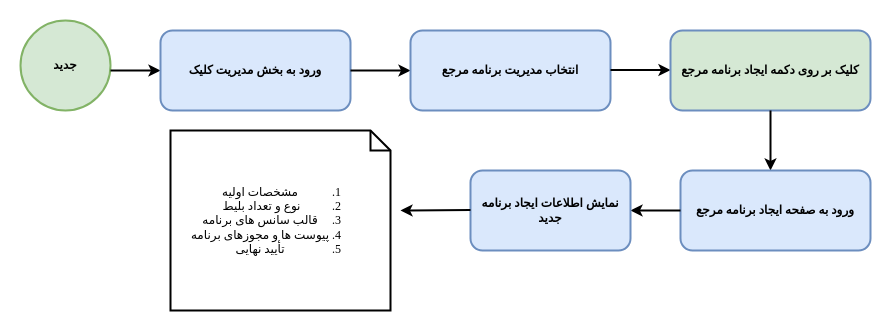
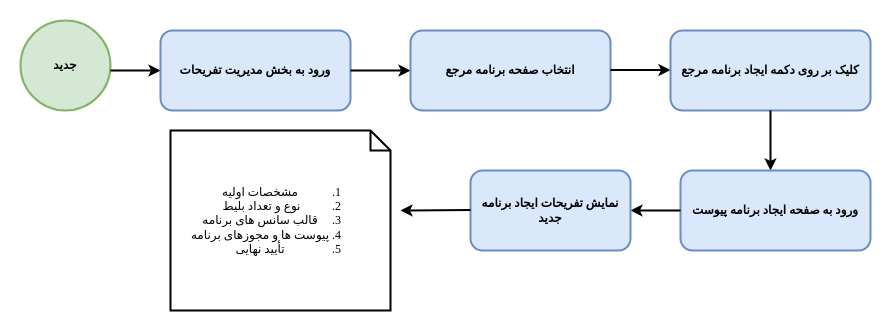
node "ورود به بخش مدیریت کلیک": label "ورود به بخش مدیریت کلیک" -> "ورود به بخش مدیریت تفریحات"
node "انتخاب مدیریت برنامه مرجع": label "انتخاب مدیریت برنامه مرجع" -> "انتخاب صفحه برنامه مرجع"
node "کلیک بر روی دکمه ایجاد برنامه مرجع": fillcolor #d5e8d4 -> #dae8fc
node "نمایش اطلاعات ایجاد برنامه جدید": label "نمایش اطلاعات ایجاد برنامه جدید" -> "نمایش تفریحات ایجاد برنامه جدید"
node "ورود به صفحه ایجاد برنامه مرجع": label "ورود به صفحه ایجاد برنامه مرجع" -> "ورود به صفحه ایجاد برنامه پیوست"
